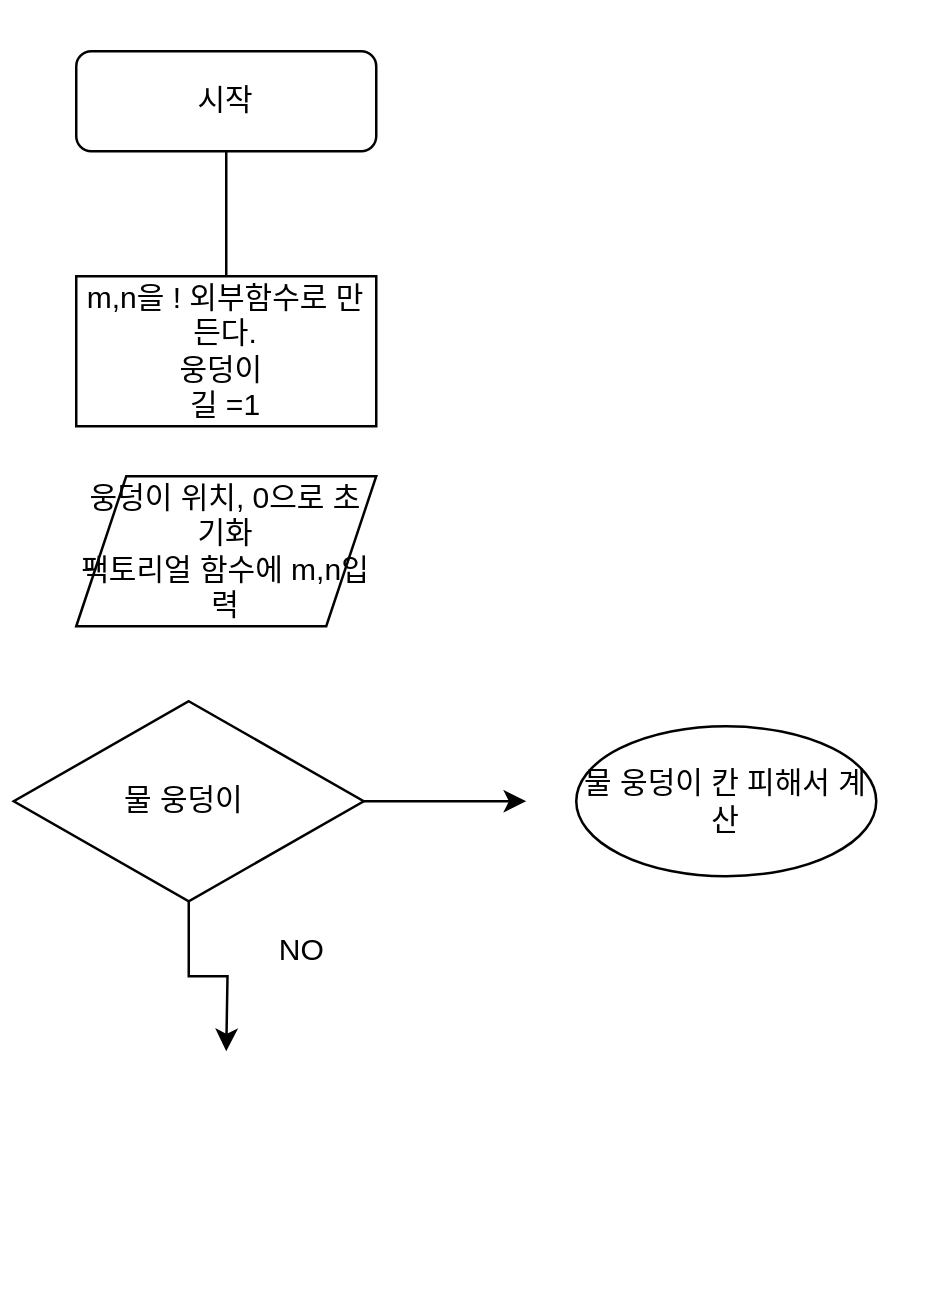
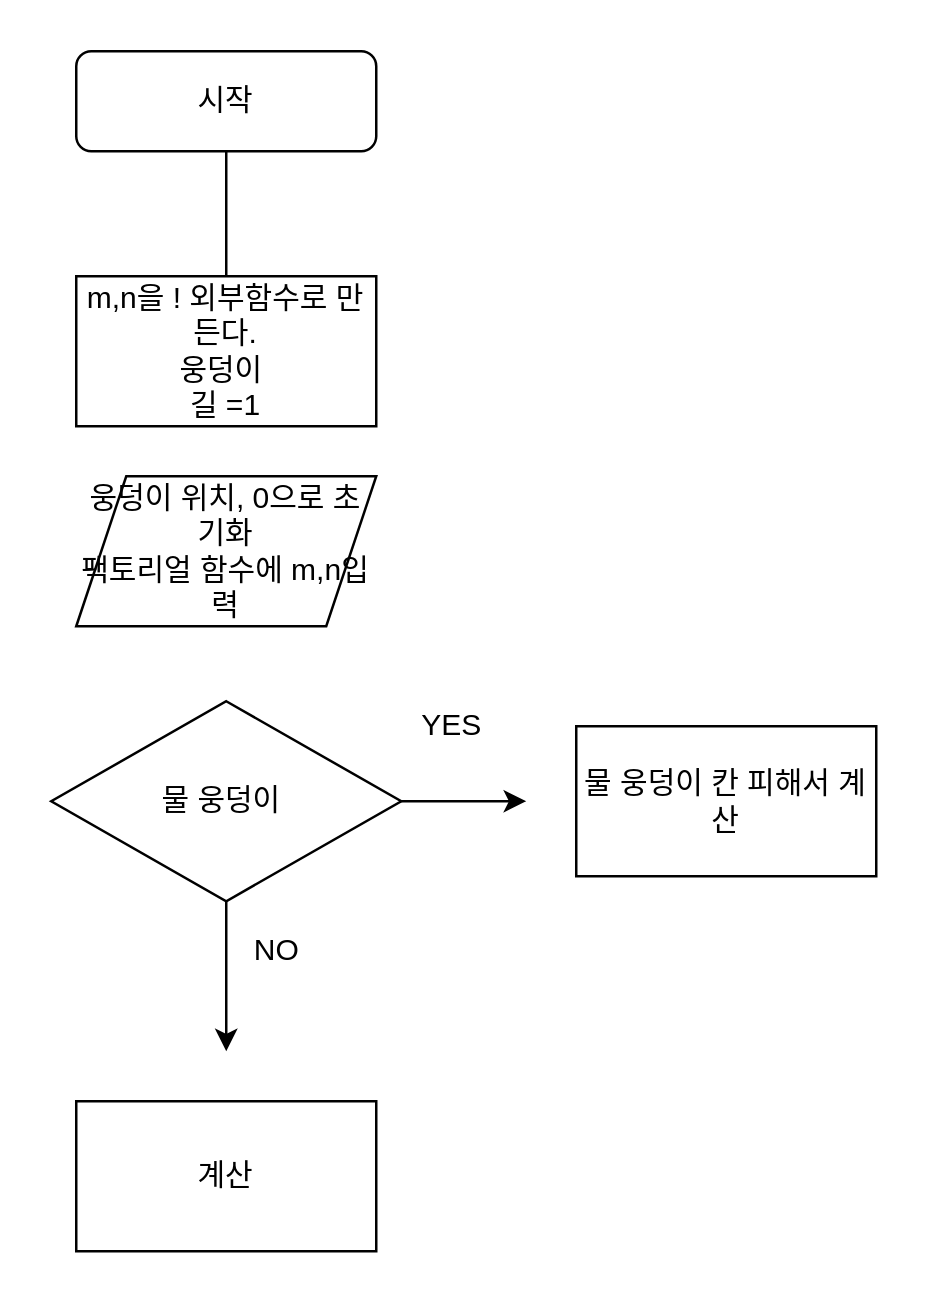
node "YES": added
node "물 웅덩이": moved (189, 801) -> (226, 801)
node "물 웅덩이 칸 피해서 계산": shape ellipse -> rectangle
node "NO": moved (301, 951) -> (276, 951)
node "계산": added
